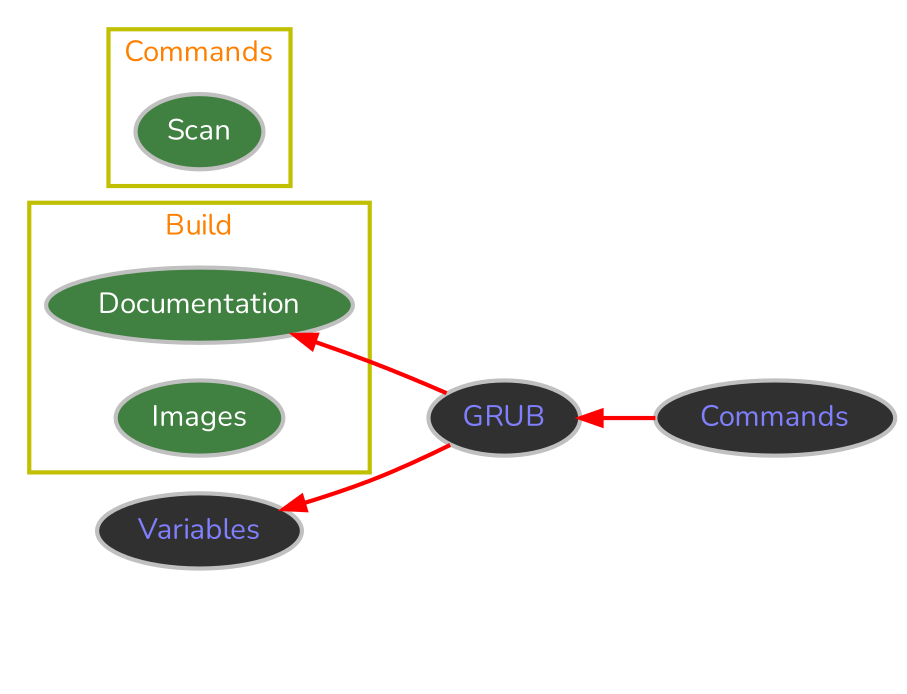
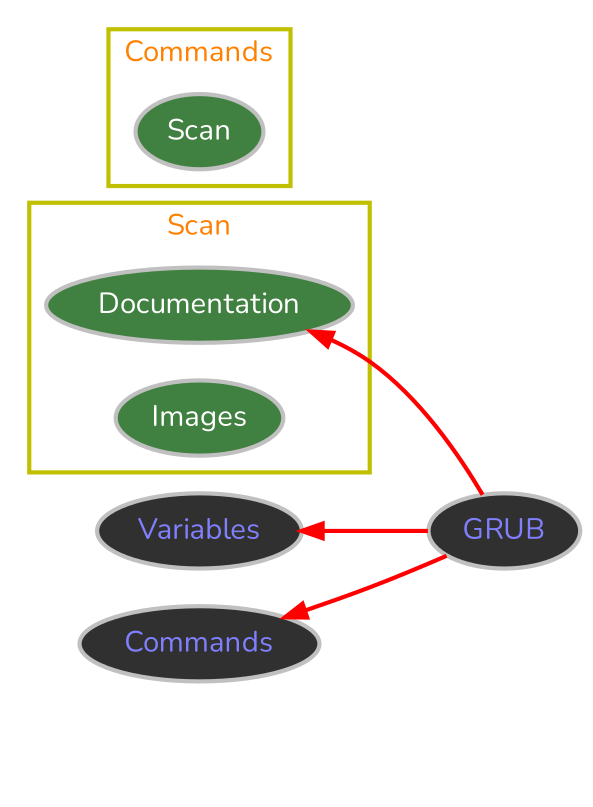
cluster "Build": label "Build" -> "Scan"
edge "Commands" -> "GRUB": reversed
